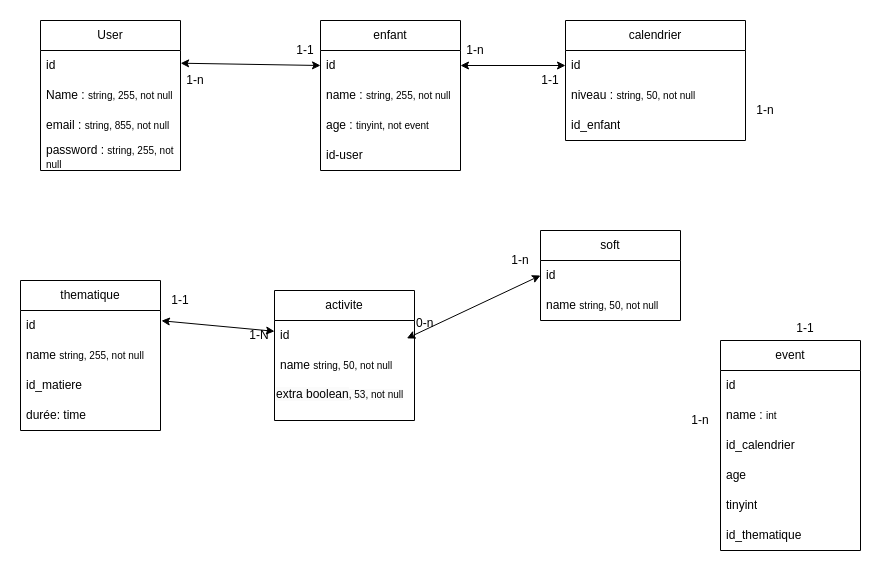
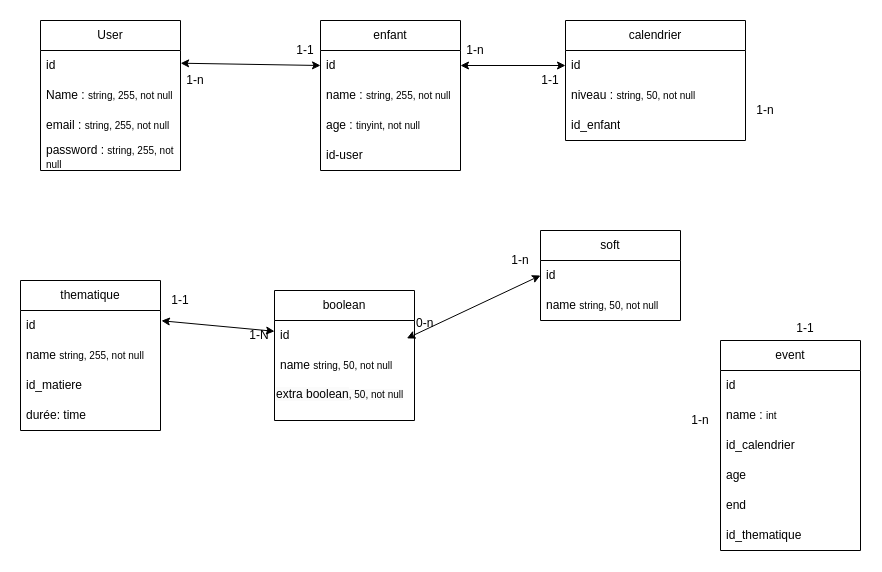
node "email : string, 855, not null": label "email : string, 855, not null" -> "email : string, 255, not null"
node "age : tinyint, not event": label "age : tinyint, not event" -> "age : tinyint, not null"
node "activite": label "activite" -> "boolean"
node "extra boolean, 53, not null": label "extra boolean, 53, not null" -> "extra boolean, 50, not null"
node "tinyint": label "tinyint" -> "end"
